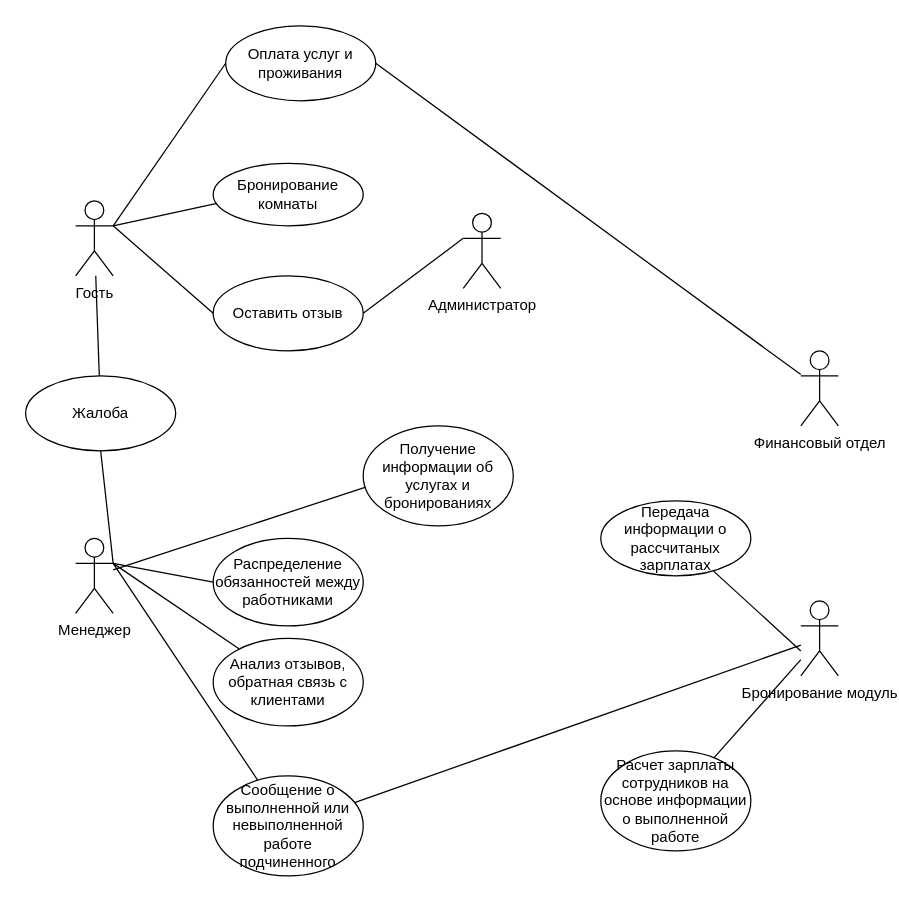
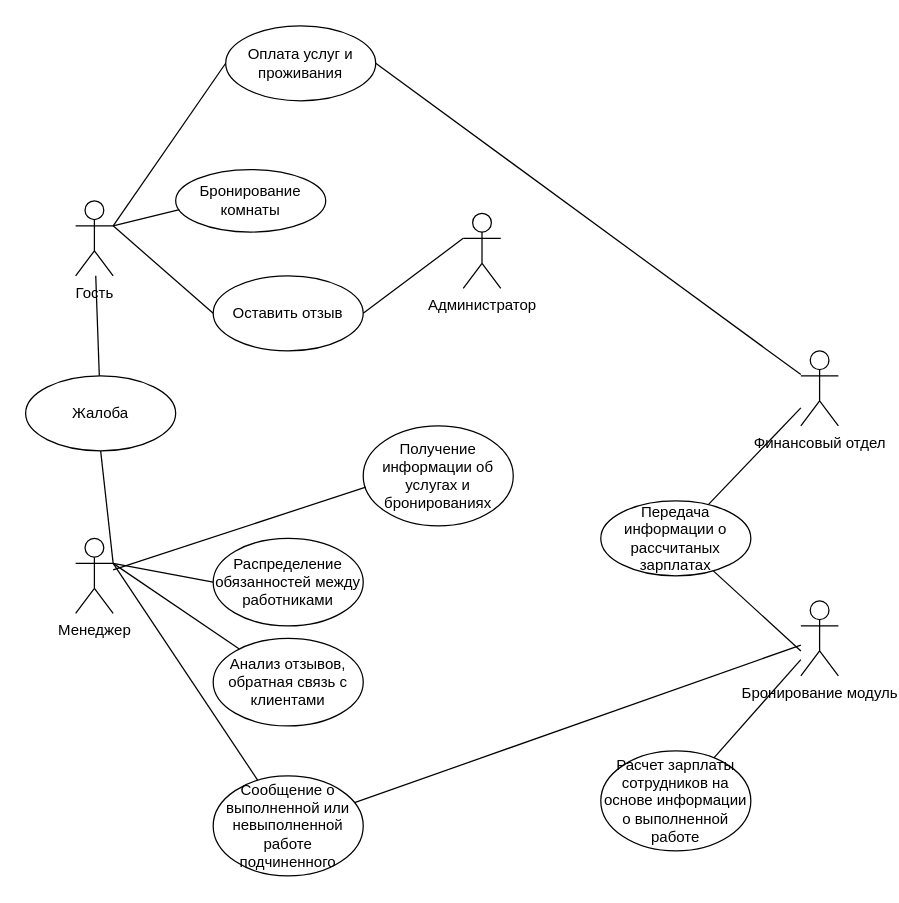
node "Бронирование комнаты": moved (288, 194) -> (251, 201)
edge "Финансовый отдел" -- "Передача информации о рассчитаных зарплатах": added
